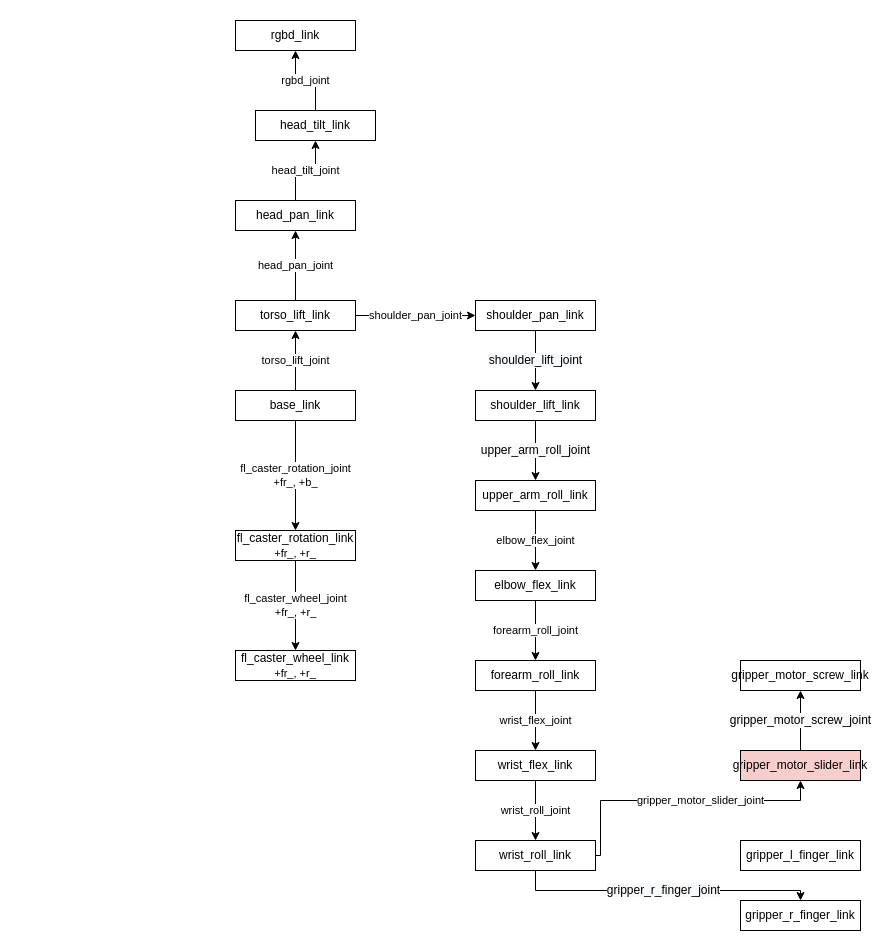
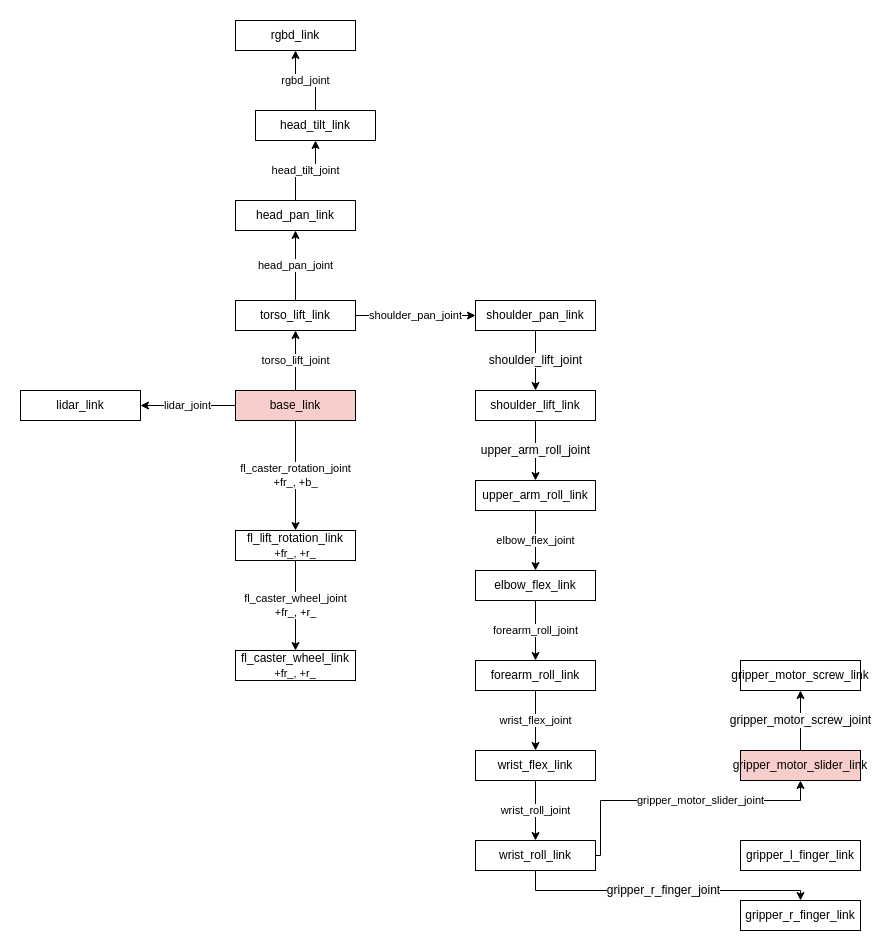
node "lidar_link": added
edge "base_link" -> "lidar_link": added, label "lidar_joint"
node "base_link": fillcolor #ffffff -> #f8cecc
node "fl_caster_rotation_link +fr_, +r_": label "fl_caster_rotation_link +fr_, +r_" -> "fl_lift_rotation_link +fr_, +r_"
